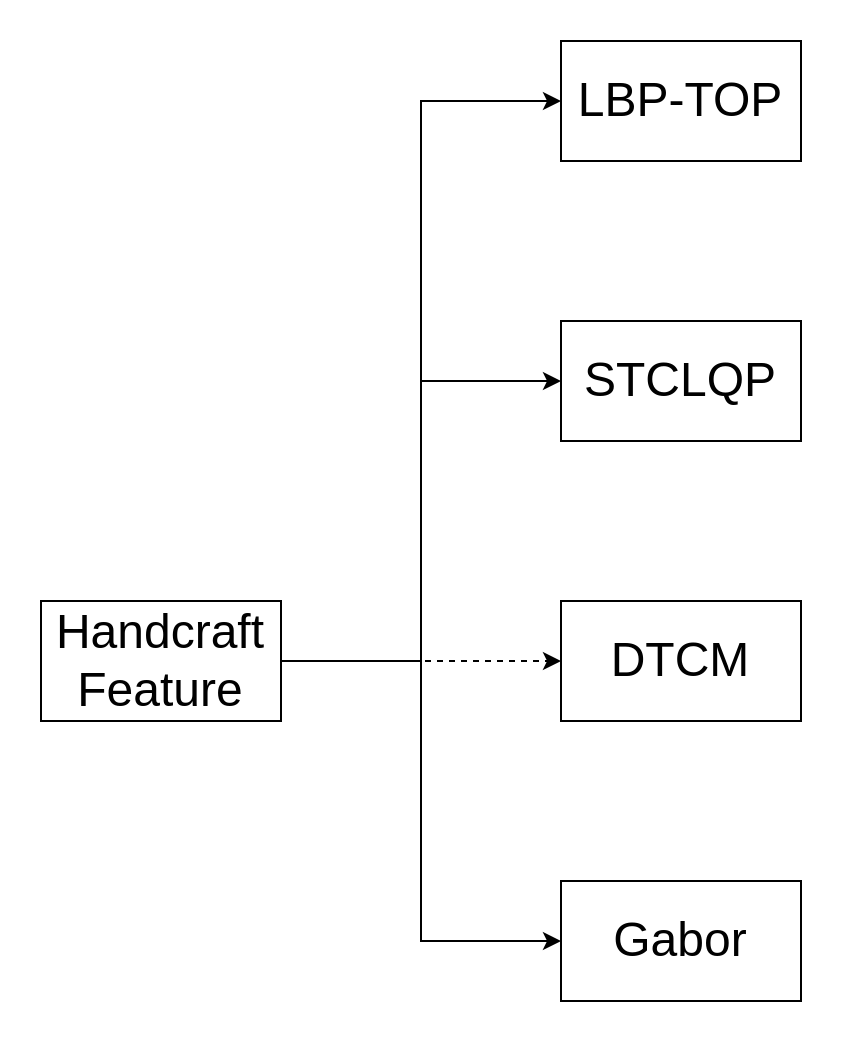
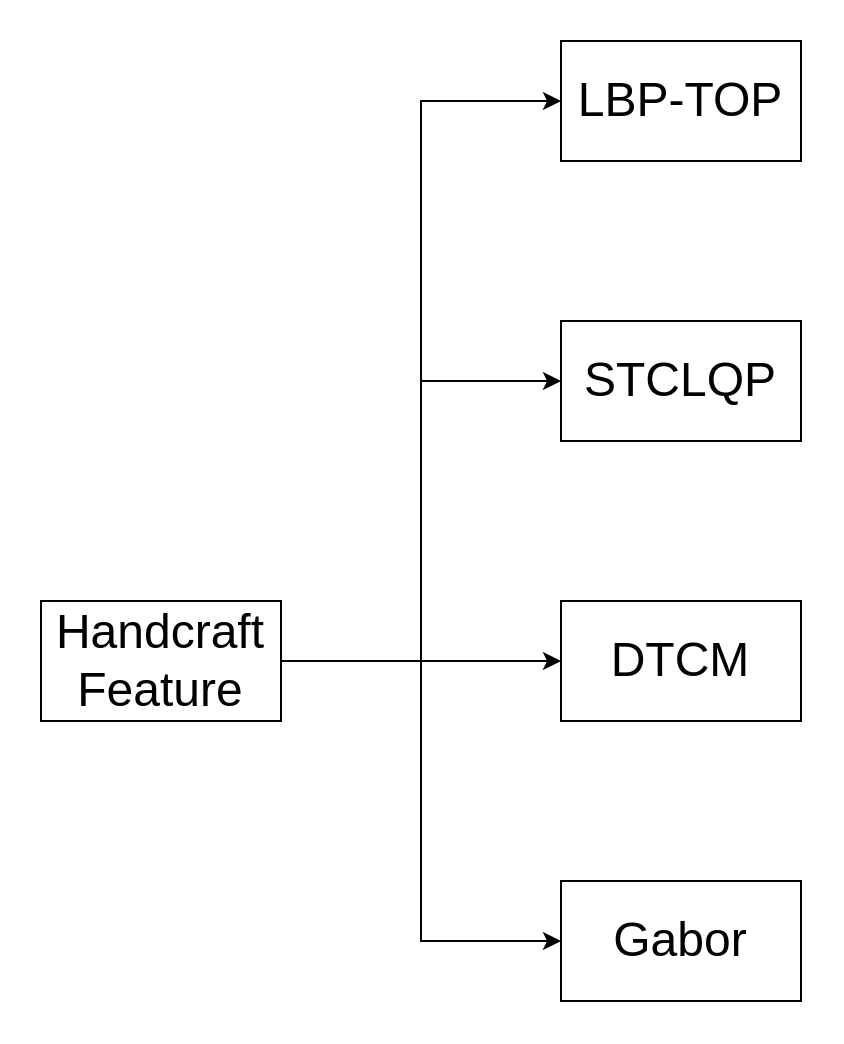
edge "Handcraft Feature" -> "DTCM": style dashed -> solid
